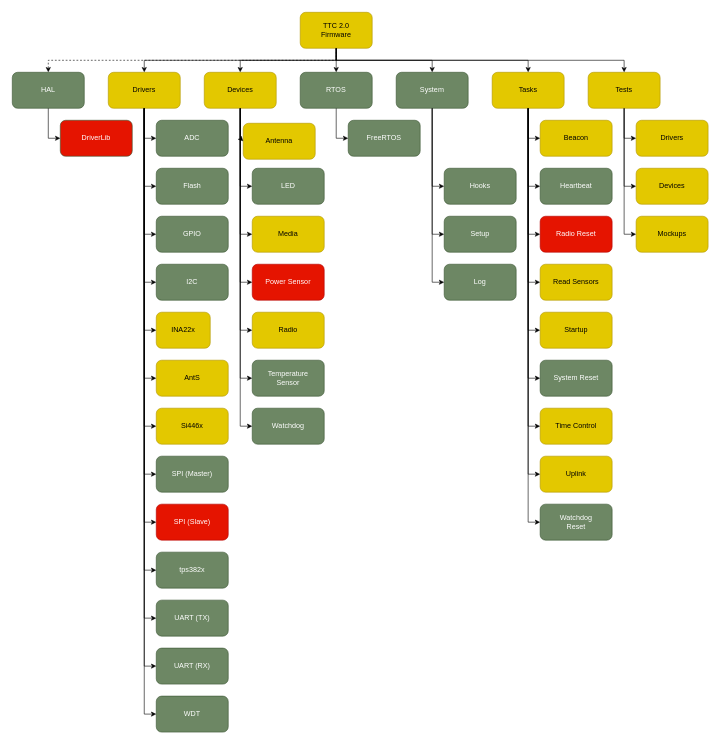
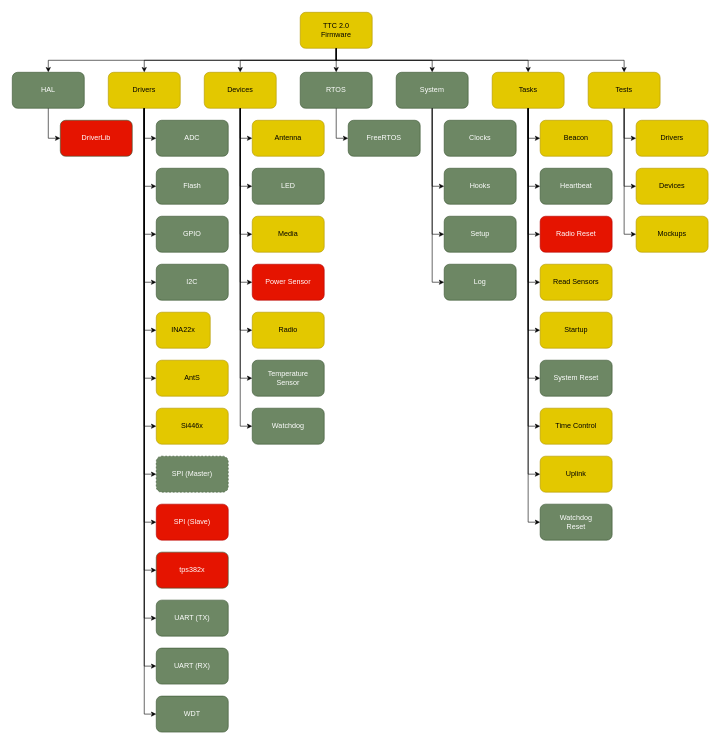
edge "TTC 2.0 Firmware" -> "HAL": style dashed -> solid
node "Clocks": added
node "Antenna": moved (279, 141) -> (288, 138)
node "SPI (Master)": style solid -> dashed
node "tps382x": fillcolor #6d8764 -> #e51400
